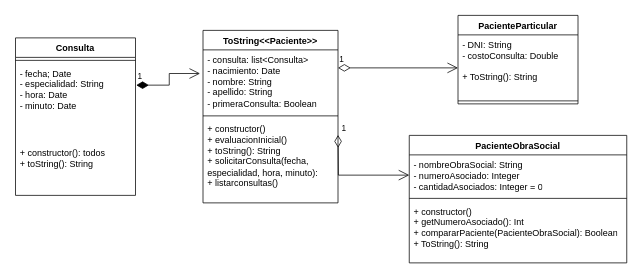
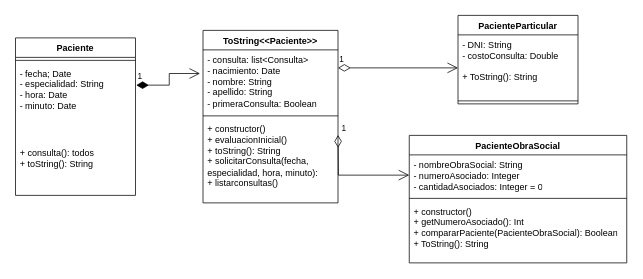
node "Consulta": label "Consulta" -> "Paciente"
node "+ constructor(): todos + toString(): String": label "+ constructor(): todos + toString(): String" -> "+ consulta(): todos + toString(): String"
